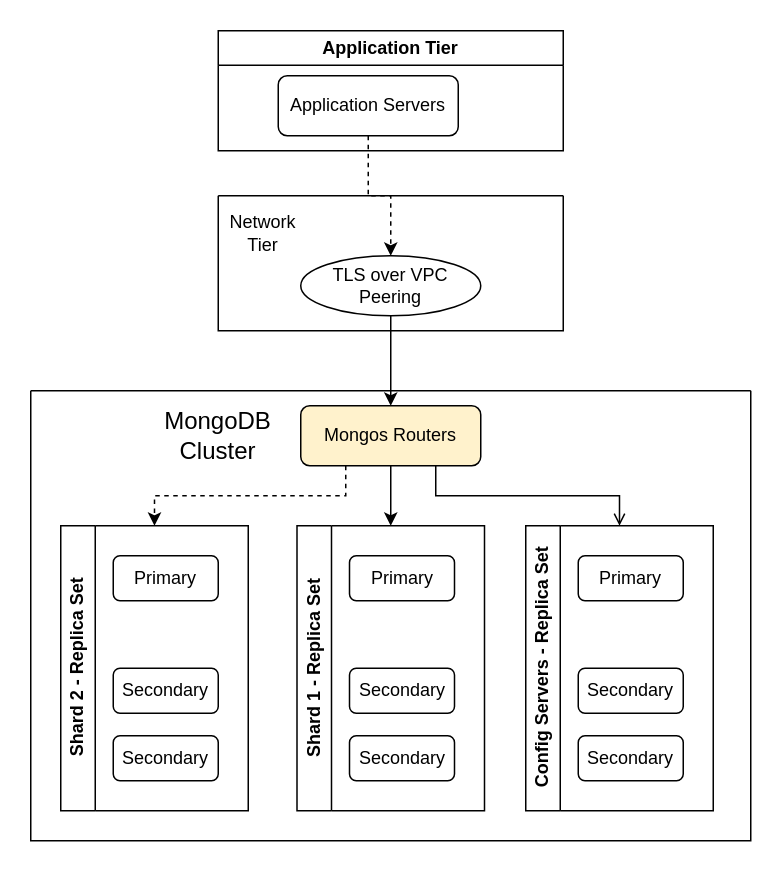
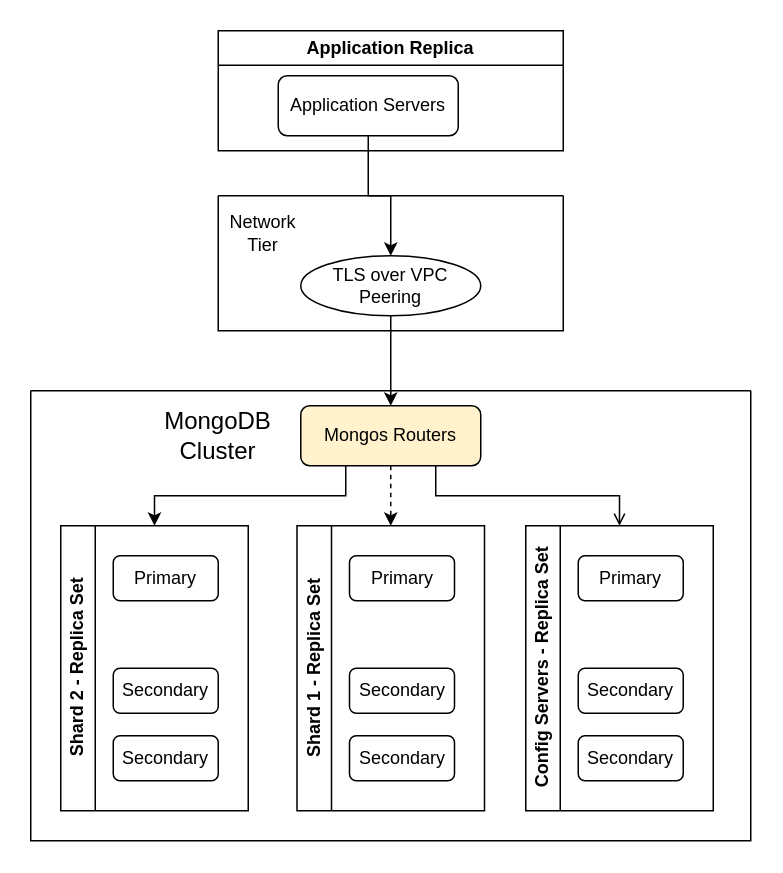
node "Application Tier": label "Application Tier" -> "Application Replica"
edge "Application Servers" -> "TLS over VPC Peering": style dashed -> solid
edge "Mongos Routers" -> "Shard 1 - Replica Set": style solid -> dashed
edge "Mongos Routers" -> "Shard 2 - Replica Set": style dashed -> solid
